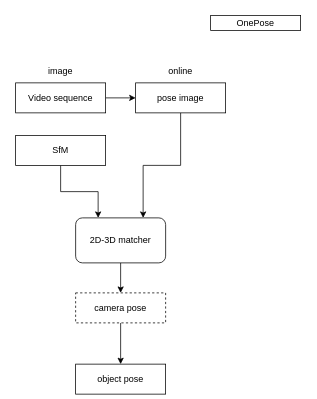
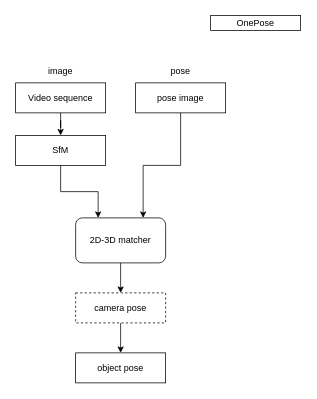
node "online": label "online" -> "pose"
edge "Video sequence" -> "pose image": now "Video sequence" -> "SfM"
node "object pose": moved (120, 379) -> (120, 368)
